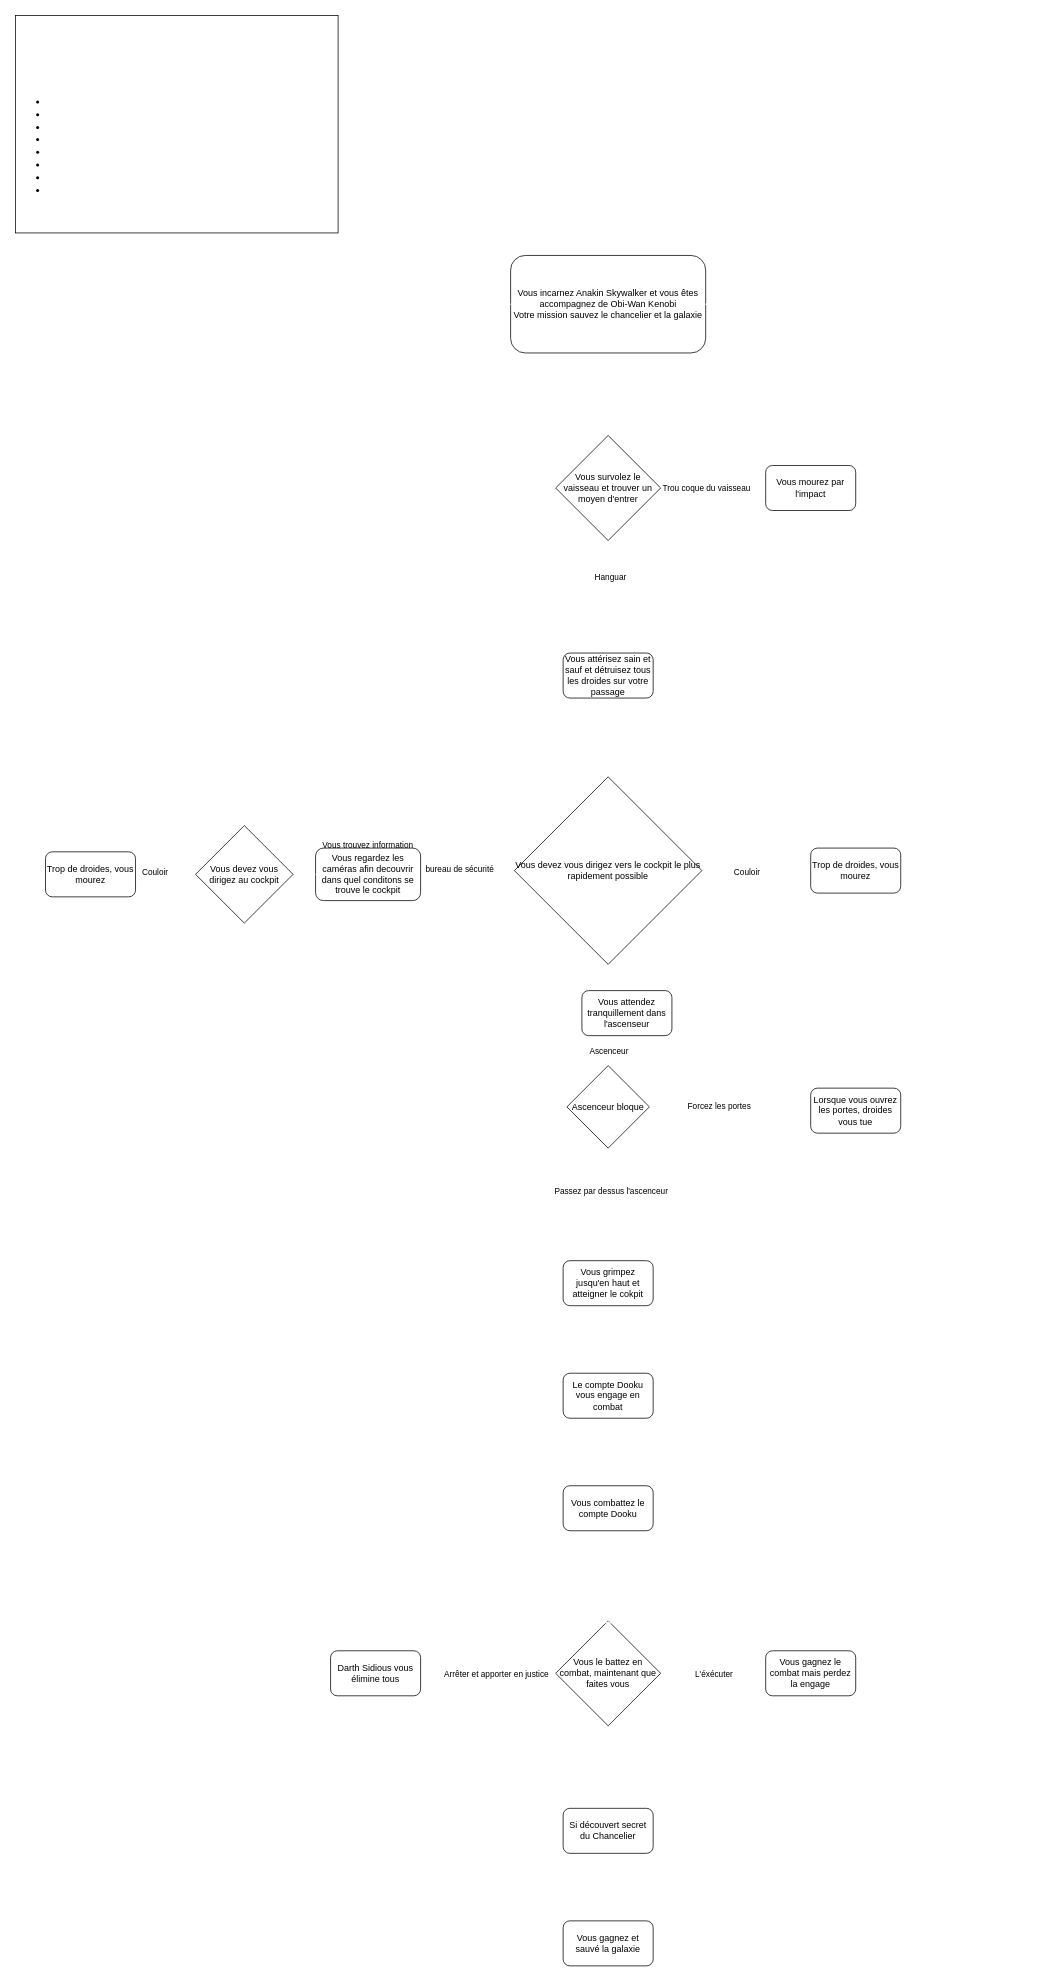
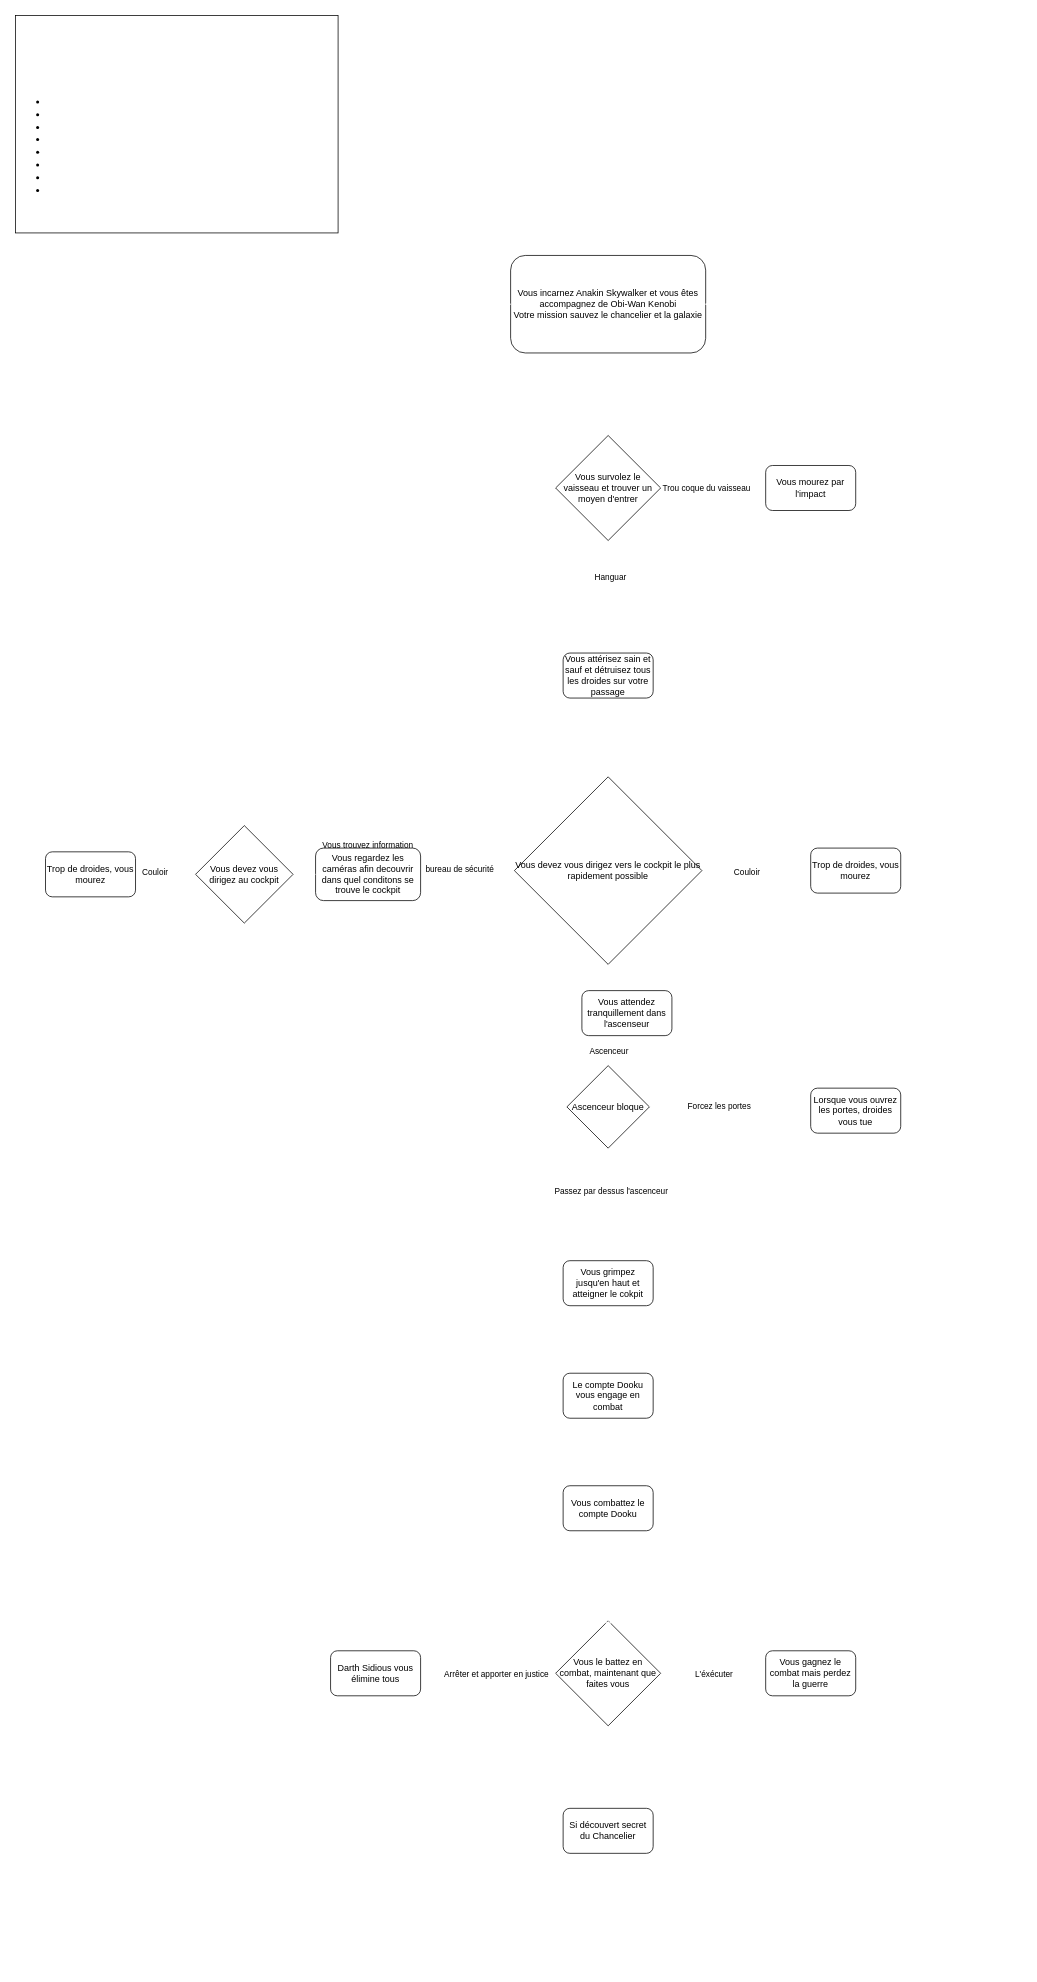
node "Vous gagnez le combat mais perdez la engage": label "Vous gagnez le combat mais perdez la engage" -> "Vous gagnez le combat mais perdez la guerre"
node "Vous gagnez et sauvé la galaxie": removed
